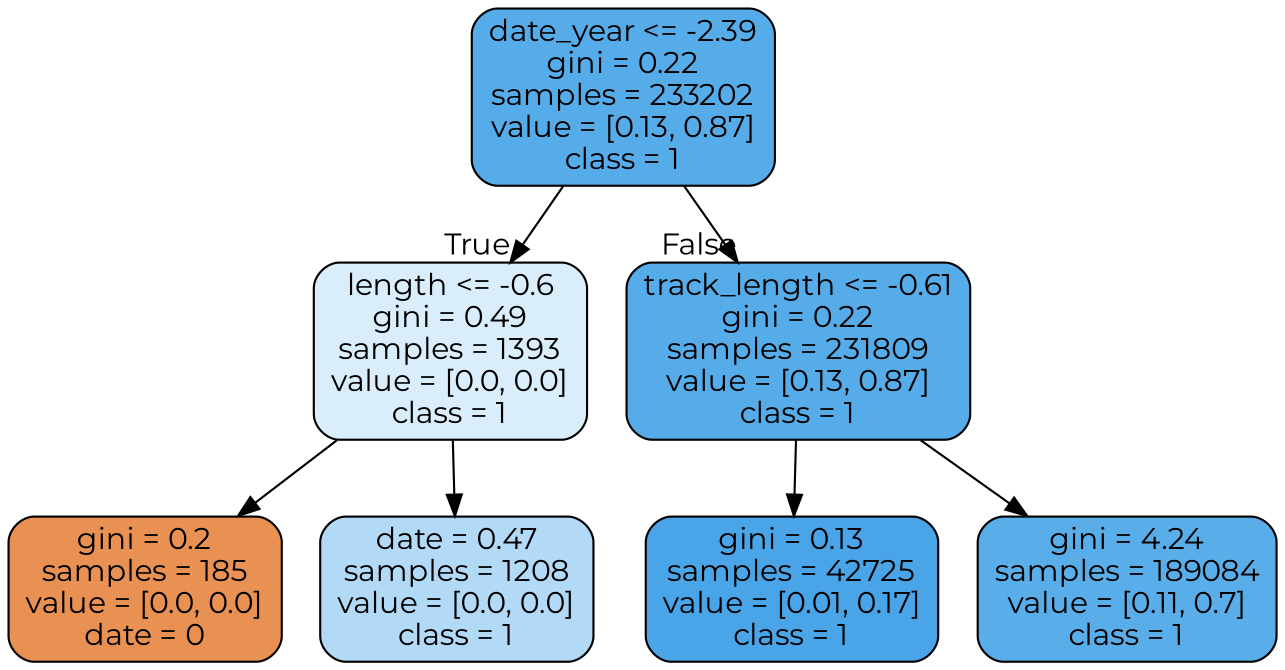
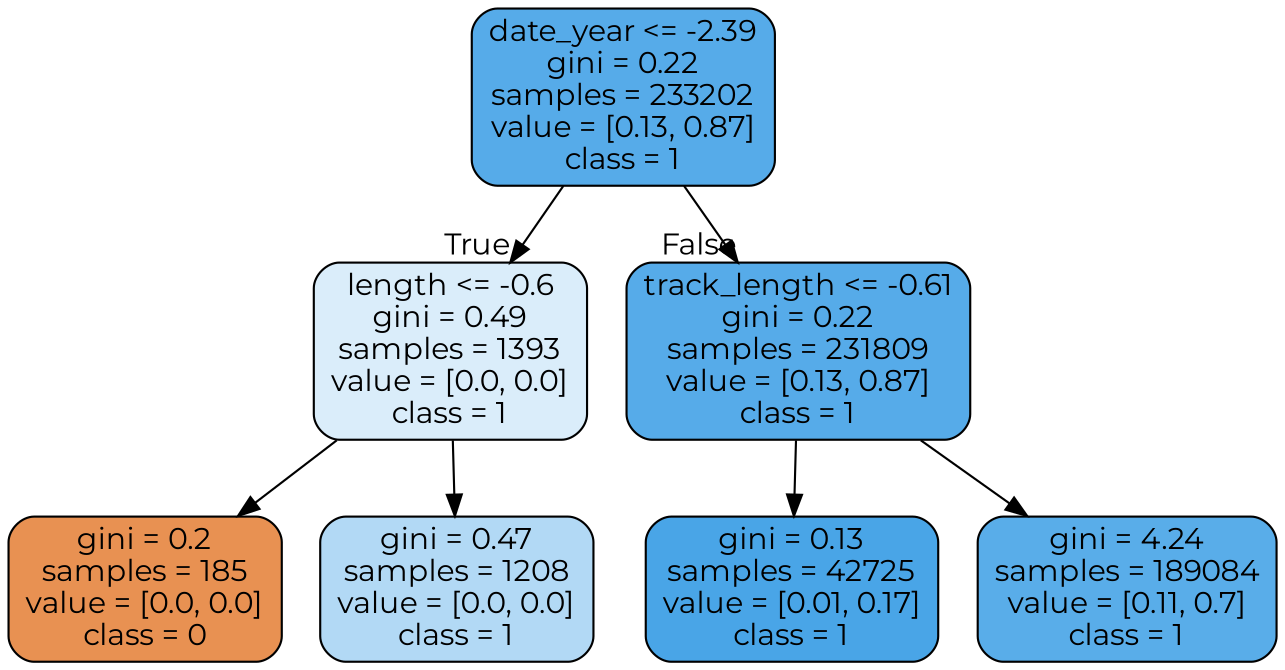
node "gini = 0.2 samples = 185 value = [0.0, 0.0] date = 0": label "gini = 0.2 samples = 185 value = [0.0, 0.0] date = 0" -> "gini = 0.2 samples = 185 value = [0.0, 0.0] class = 0"
node "date = 0.47 samples = 1208 value = [0.0, 0.0] class = 1": label "date = 0.47 samples = 1208 value = [0.0, 0.0] class = 1" -> "gini = 0.47 samples = 1208 value = [0.0, 0.0] class = 1"
